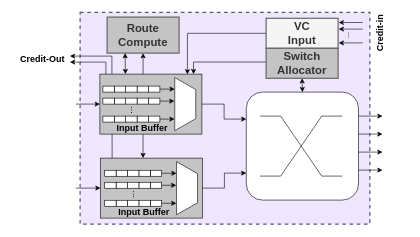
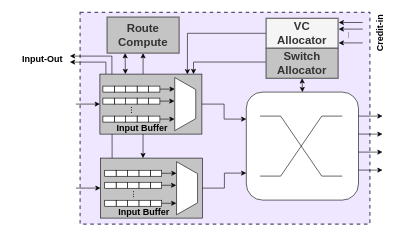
node "VC Input": label "VC Input" -> "VC Allocator"
node "Credit-Out": label "Credit-Out" -> "Input-Out"
